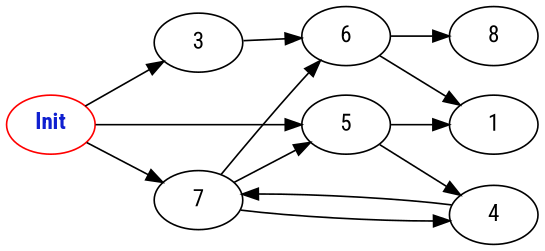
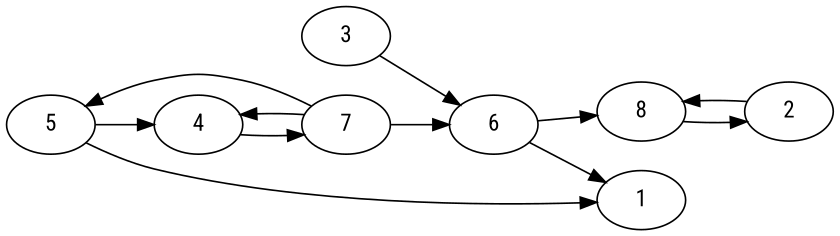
node "2": added
node "Init": removed
